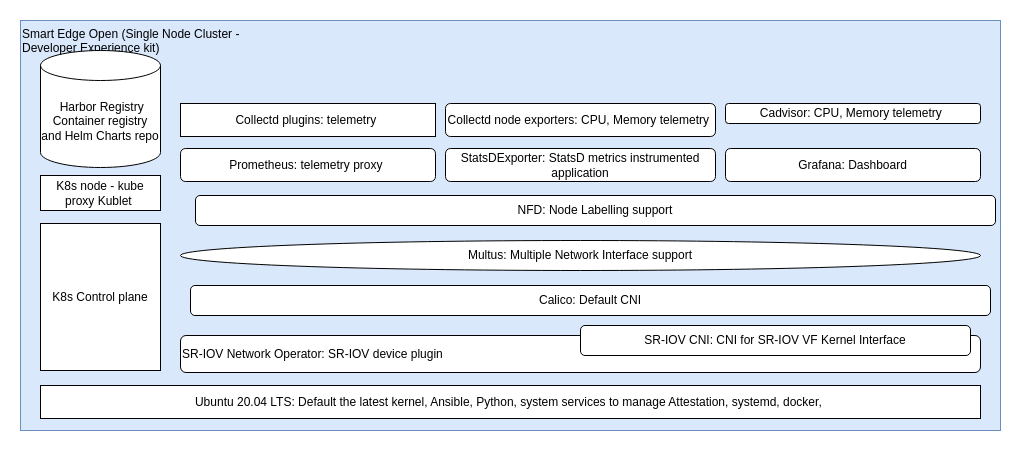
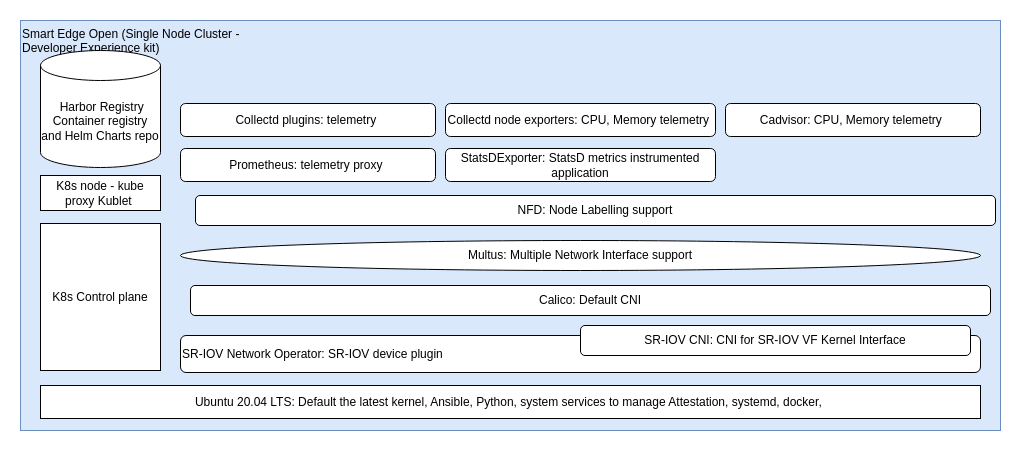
node "Cadvisor: CPU, Memory telemetry": size 255x20 -> 255x33
node "Collectd plugins: telemetry": shape rectangle -> rounded rectangle
node "Grafana: Dashboard": removed
